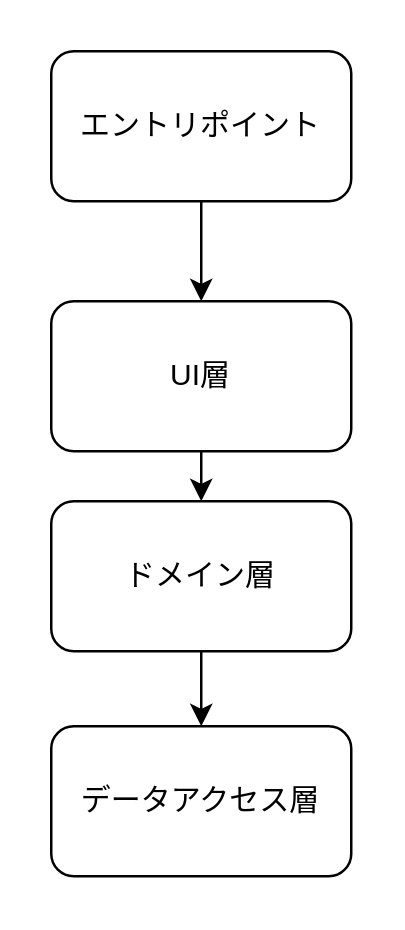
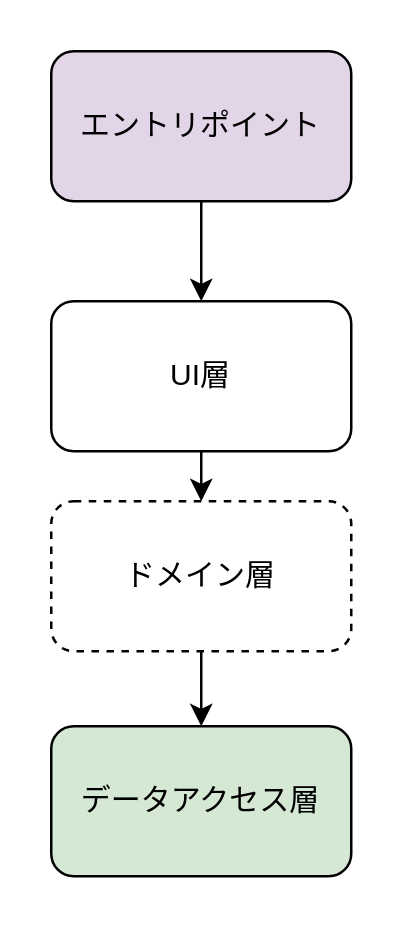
node "エントリポイント": fillcolor #ffffff -> #e1d5e7
node "ドメイン層": style solid -> dashed
node "データアクセス層": fillcolor #ffffff -> #d5e8d4
